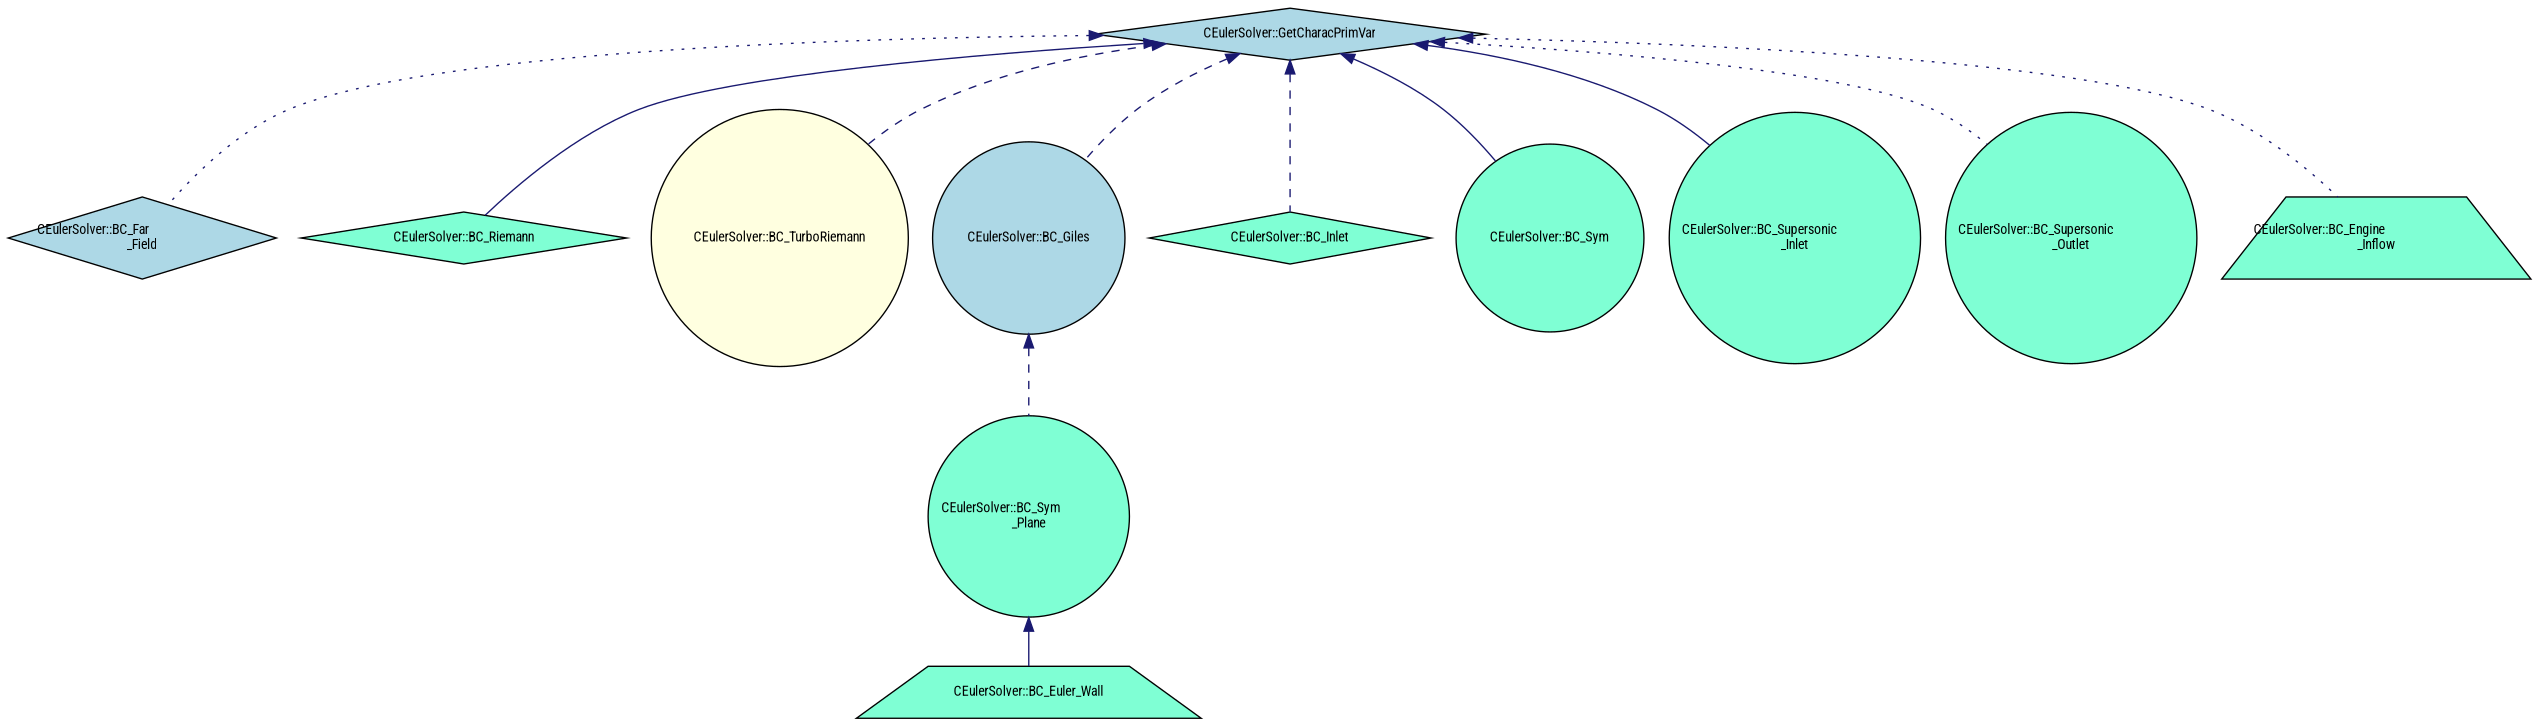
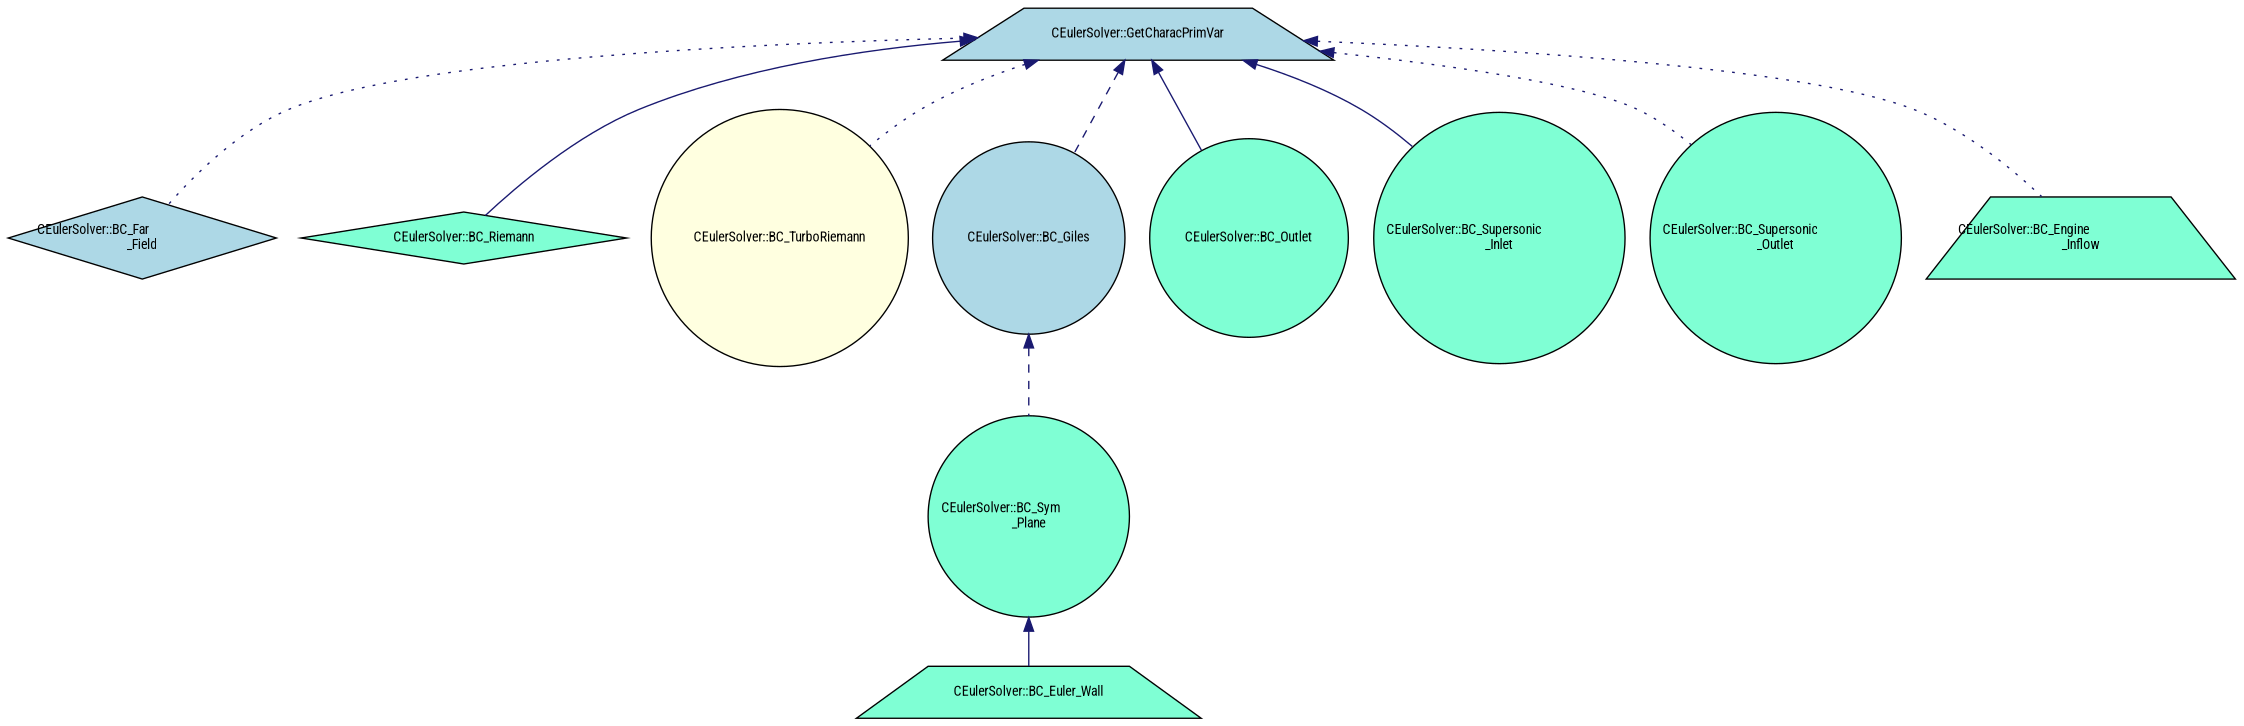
node "CEulerSolver::GetCharacPrimVar": shape diamond -> trapezium
edge "CEulerSolver::BC_TurboRiemann" -> "CEulerSolver::GetCharacPrimVar": style dashed -> dotted
node "CEulerSolver::BC_Inlet": removed
node "CEulerSolver::BC_Sym": label "CEulerSolver::BC_Sym" -> "CEulerSolver::BC_Outlet"
